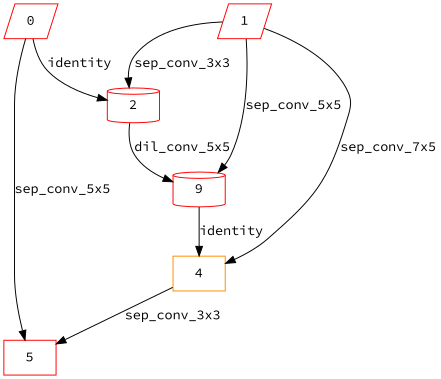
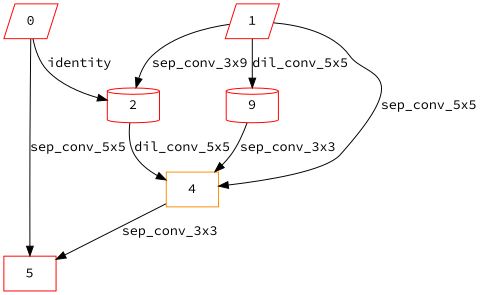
edge "1" -> "2": label "sep_conv_3x3" -> "sep_conv_3x9"
edge "1" -> "9": label "sep_conv_5x5" -> "dil_conv_5x5"
edge "1" -> "4": label "sep_conv_7x5" -> "sep_conv_5x5"
edge "2" -> "9": now "2" -> "4"
edge "9" -> "4": label "identity" -> "sep_conv_3x3"
